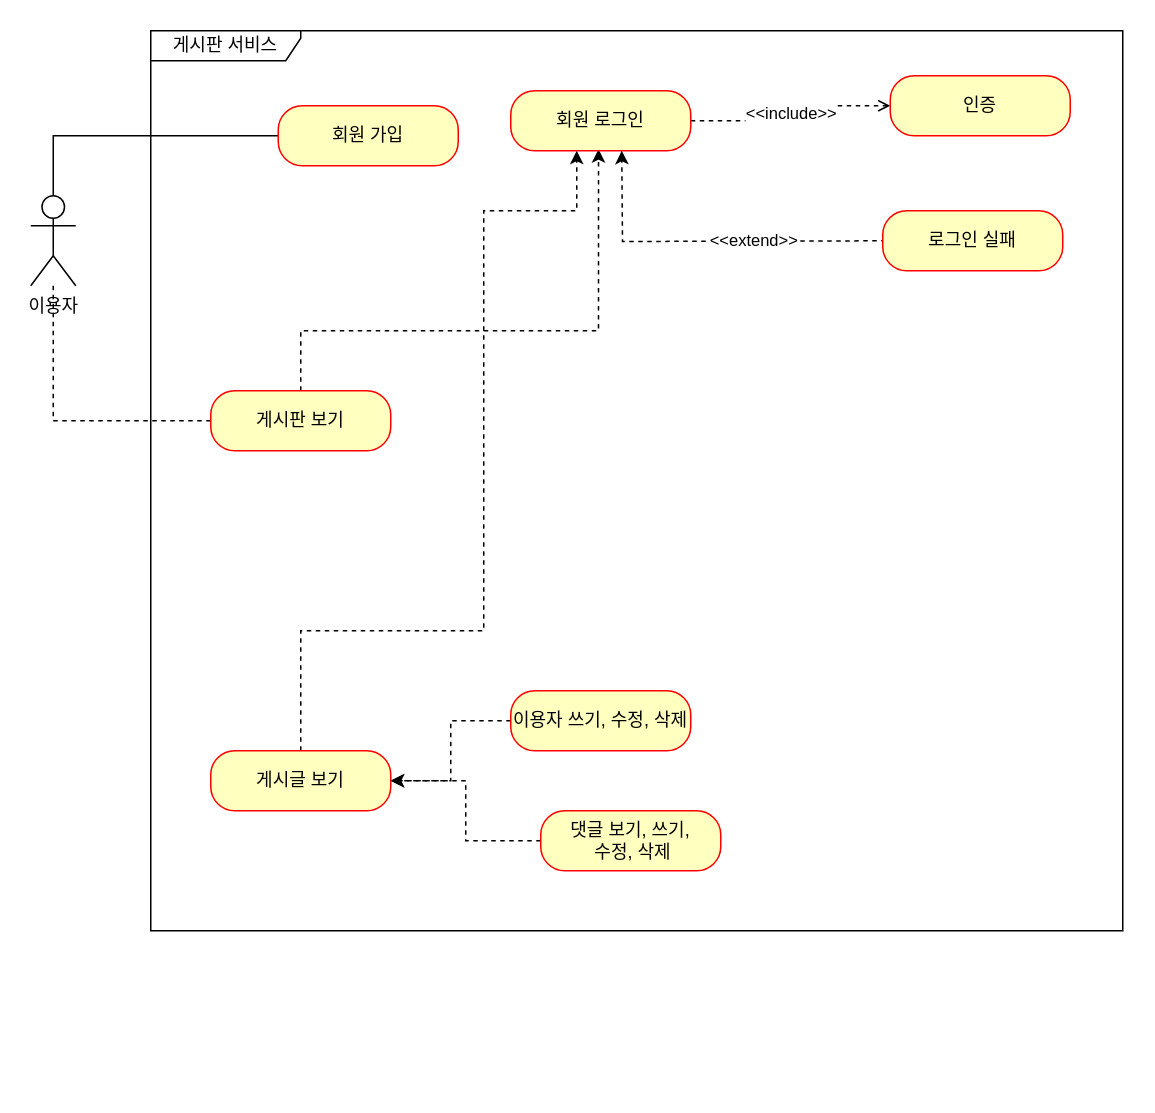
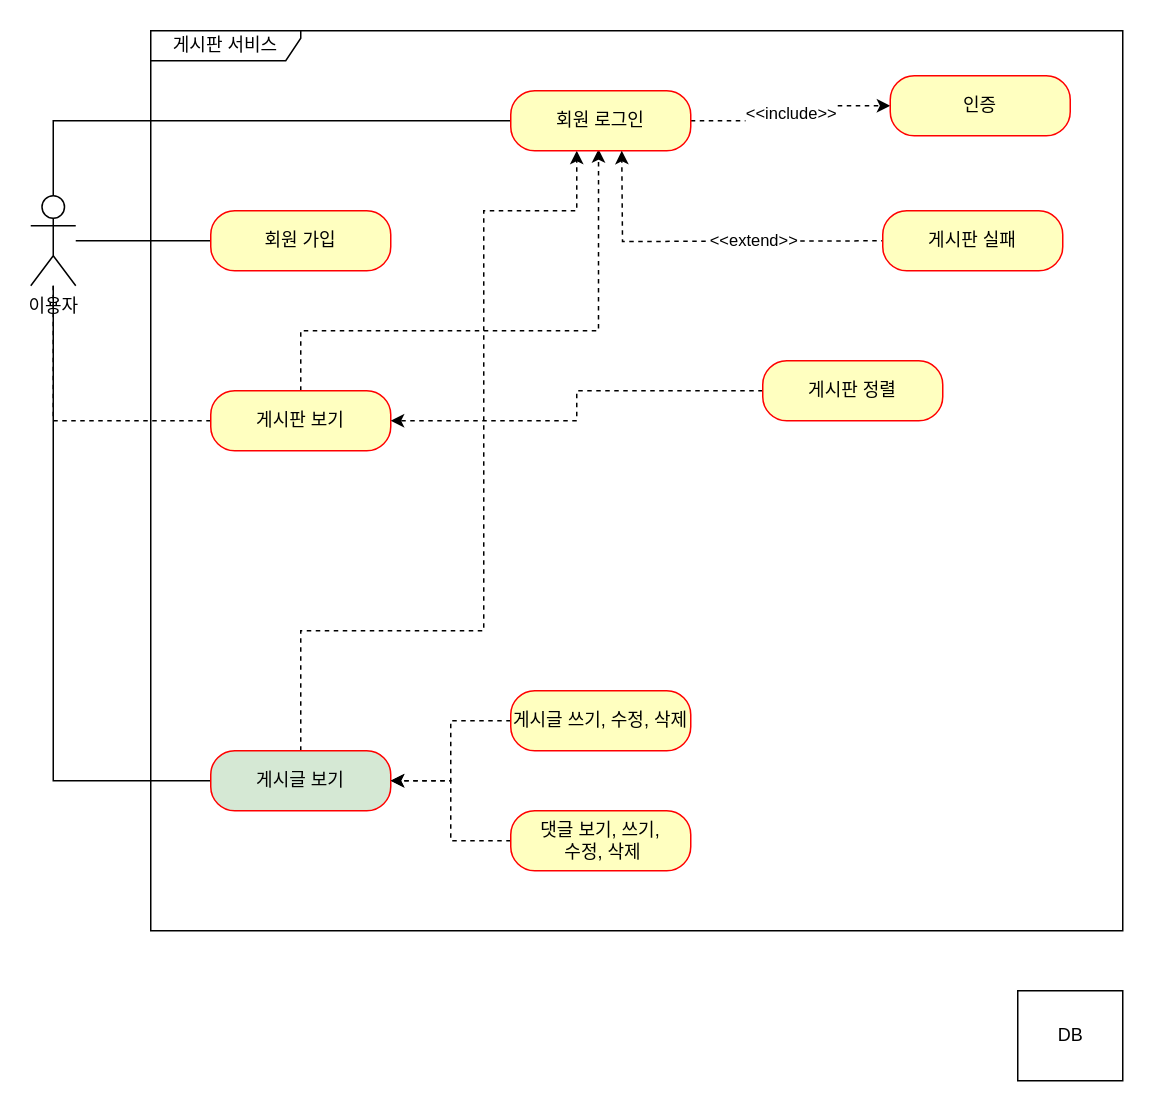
edge "회원 로그인" -> "인증": arrowhead open -> classic
edge "회원 로그인" -- "이용자": added
node "회원 가입": moved (368, 136) -> (301, 241)
node "로그인 실패": label "로그인 실패" -> "게시판 실패"
node "게시판 정렬": added
edge "게시판 정렬" -> "게시판 보기": added
edge "이용자" -- "게시글 보기": added
node "이용자 쓰기, 수정, 삭제": label "이용자 쓰기, 수정, 삭제" -> "게시글 쓰기, 수정, 삭제"
node "게시글 보기": fillcolor #ffffc0 -> #d5e8d4
node "댓글 보기, 쓰기, 수정, 삭제": moved (631, 841) -> (601, 841)
node "DB": added
